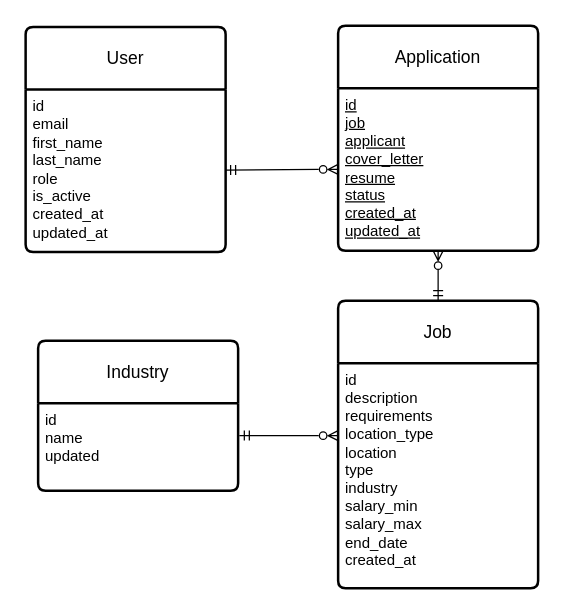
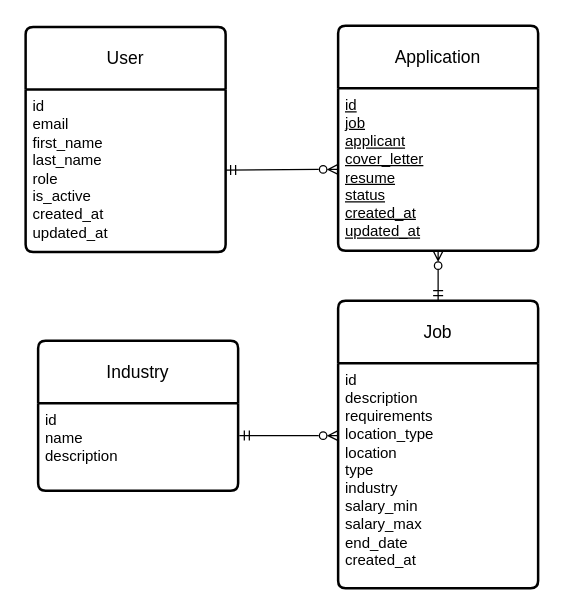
node "id name updated": label "id name updated" -> "id name description"
